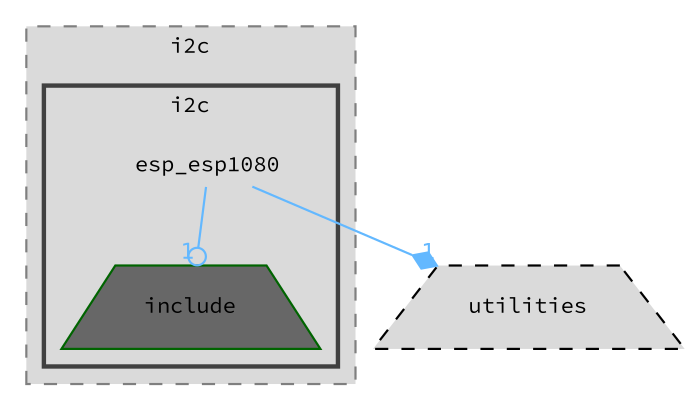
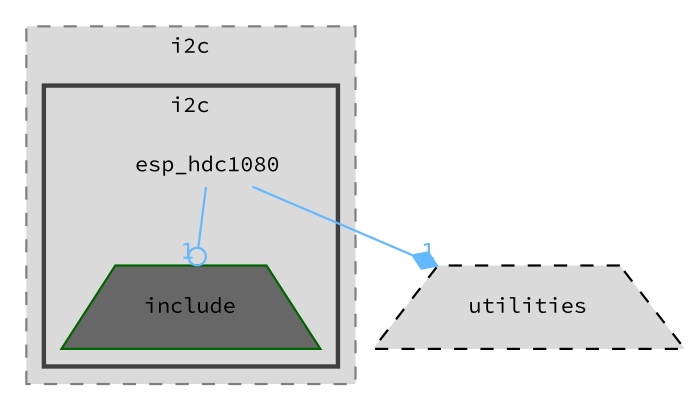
node "esp_esp1080": label "esp_esp1080" -> "esp_hdc1080"
